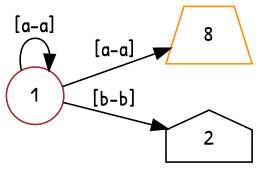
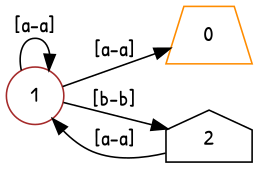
node "8": label "8" -> "0"
edge "2" -> "1": added, label "[a-a]"
